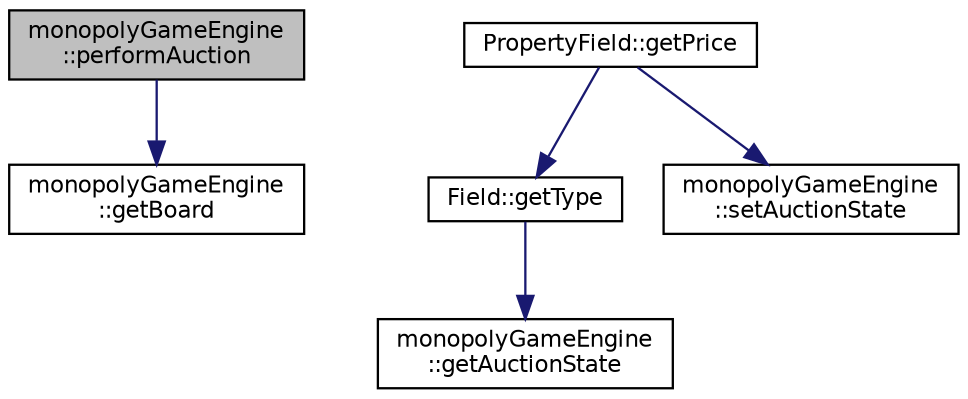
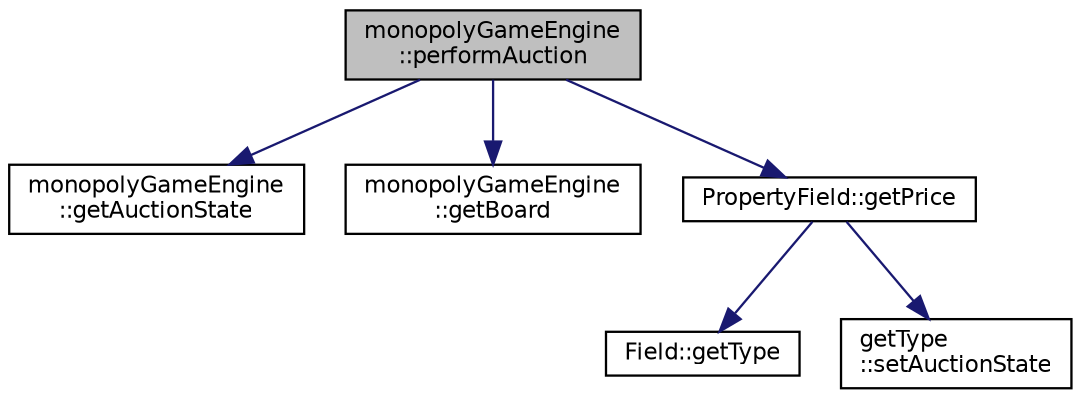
edge "monopolyGameEngine ::performAuction" -> "PropertyField::getPrice": added
node "monopolyGameEngine ::setAuctionState": label "monopolyGameEngine ::setAuctionState" -> "getType ::setAuctionState"
edge "Field::getType" -> "monopolyGameEngine ::getAuctionState": now "monopolyGameEngine ::performAuction" -> "monopolyGameEngine ::getAuctionState"
